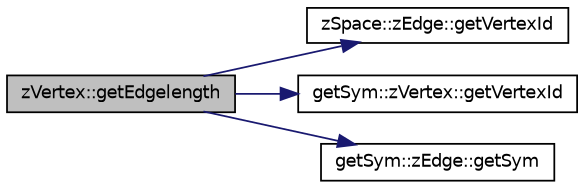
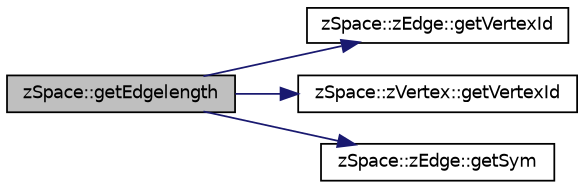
node "zVertex::getEdgelength": label "zVertex::getEdgelength" -> "zSpace::getEdgelength"
node "getSym::zVertex::getVertexId": label "getSym::zVertex::getVertexId" -> "zSpace::zVertex::getVertexId"
node "getSym::zEdge::getSym": label "getSym::zEdge::getSym" -> "zSpace::zEdge::getSym"
